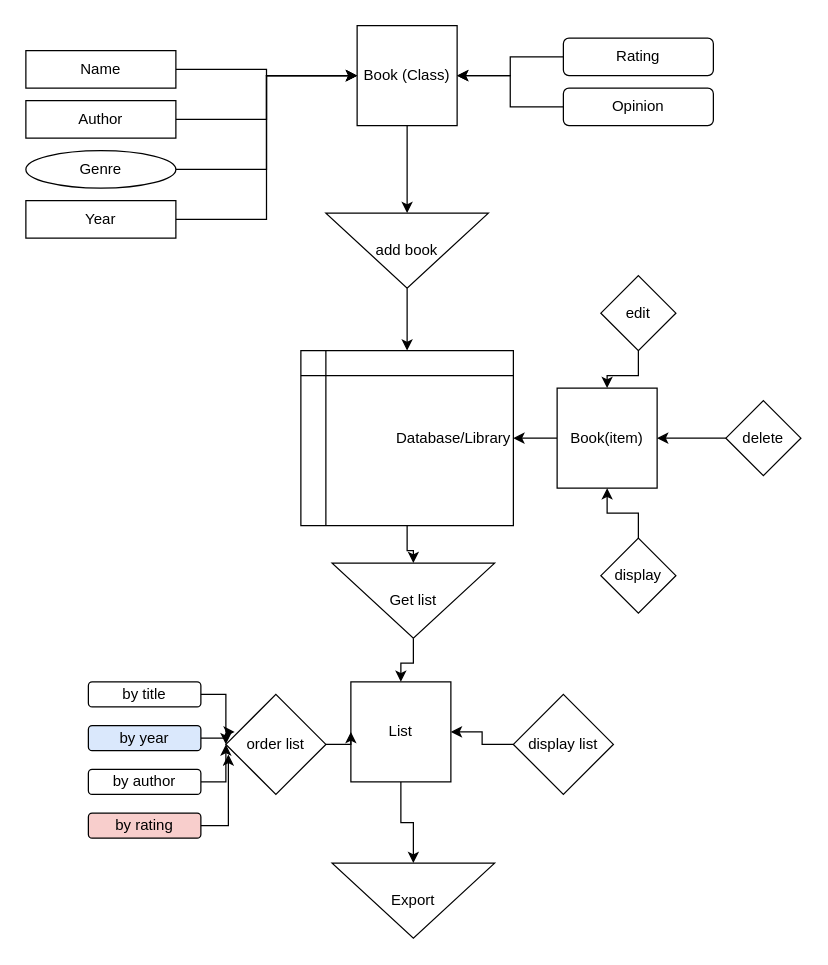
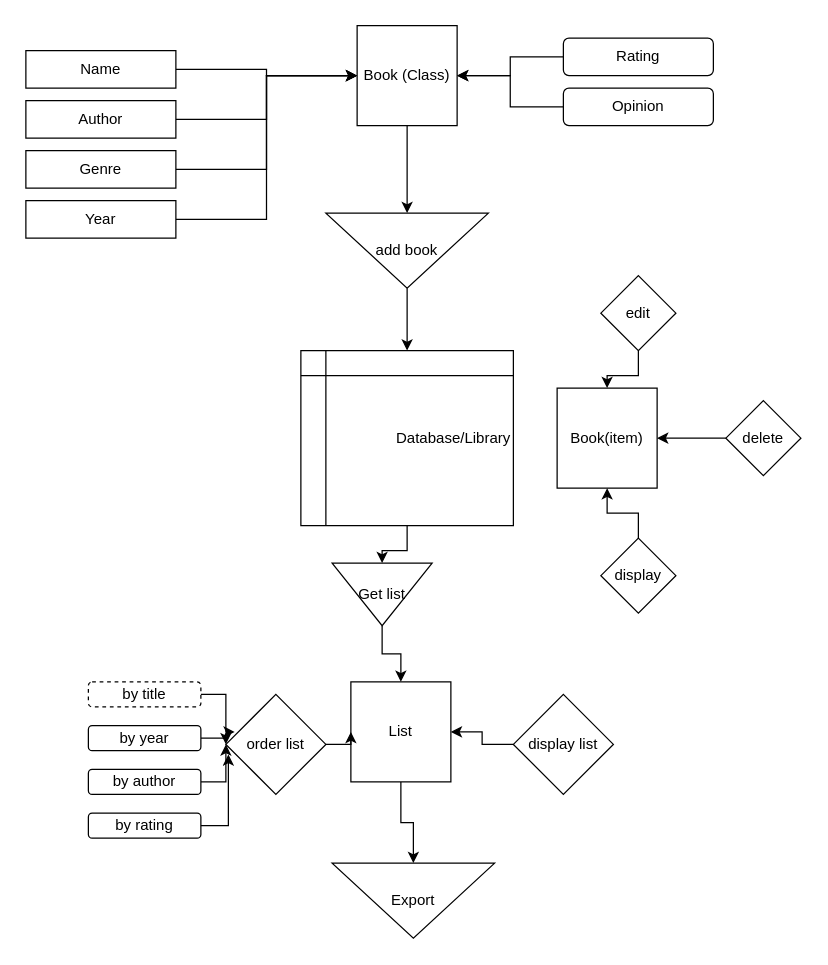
node "Genre": shape ellipse -> rectangle
edge "Book(item)" -> "Database/Library": removed
node "Get list": size 163x75 -> 100x63
node "by title": style solid -> dashed
node "by year": fillcolor #dae8fc -> #ffffff
node "by rating": fillcolor #f8cecc -> #ffffff
